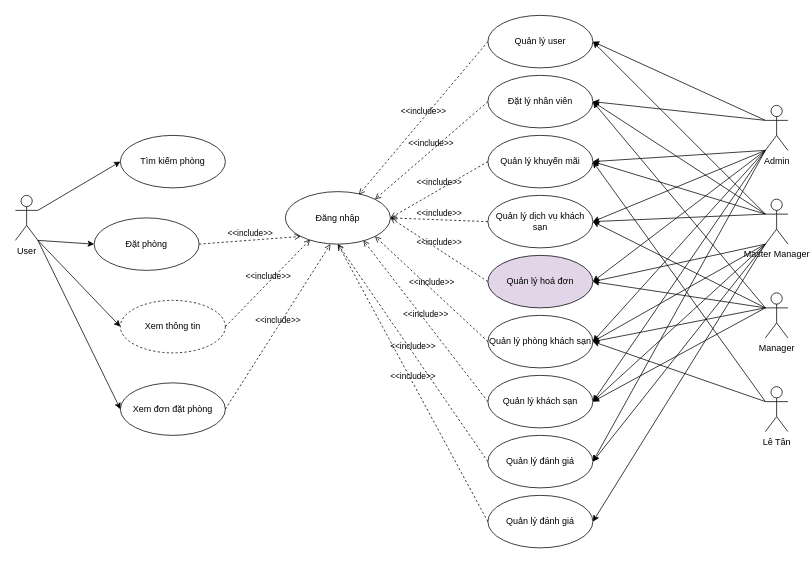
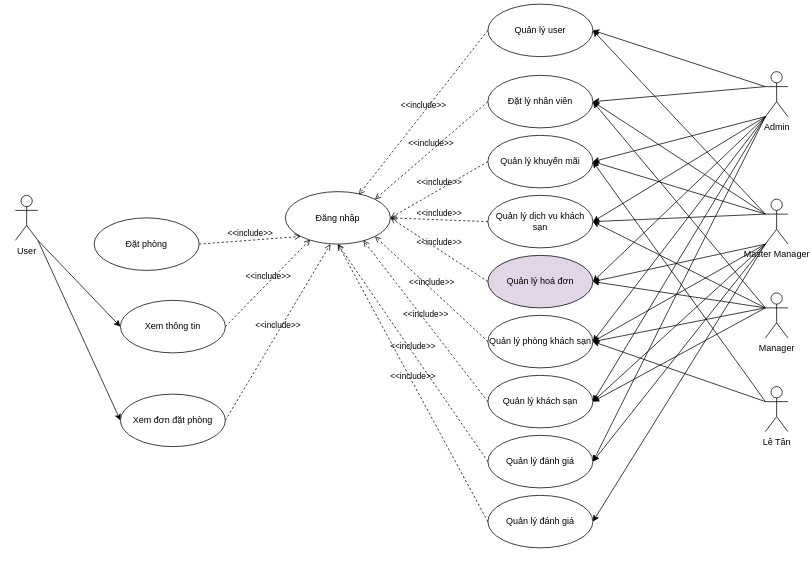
node "Quản lý user": moved (540, 42) -> (540, 30)
node "Admin": moved (777, 128) -> (777, 94)
node "Tìm kiếm phòng": removed
edge "User" -> "Tìm kiếm phòng": removed
edge "User" -> "Đặt phòng": removed
node "Xem thông tin": style dashed -> solid
node "Xem đơn đặt phòng": moved (173, 409) -> (173, 420)
